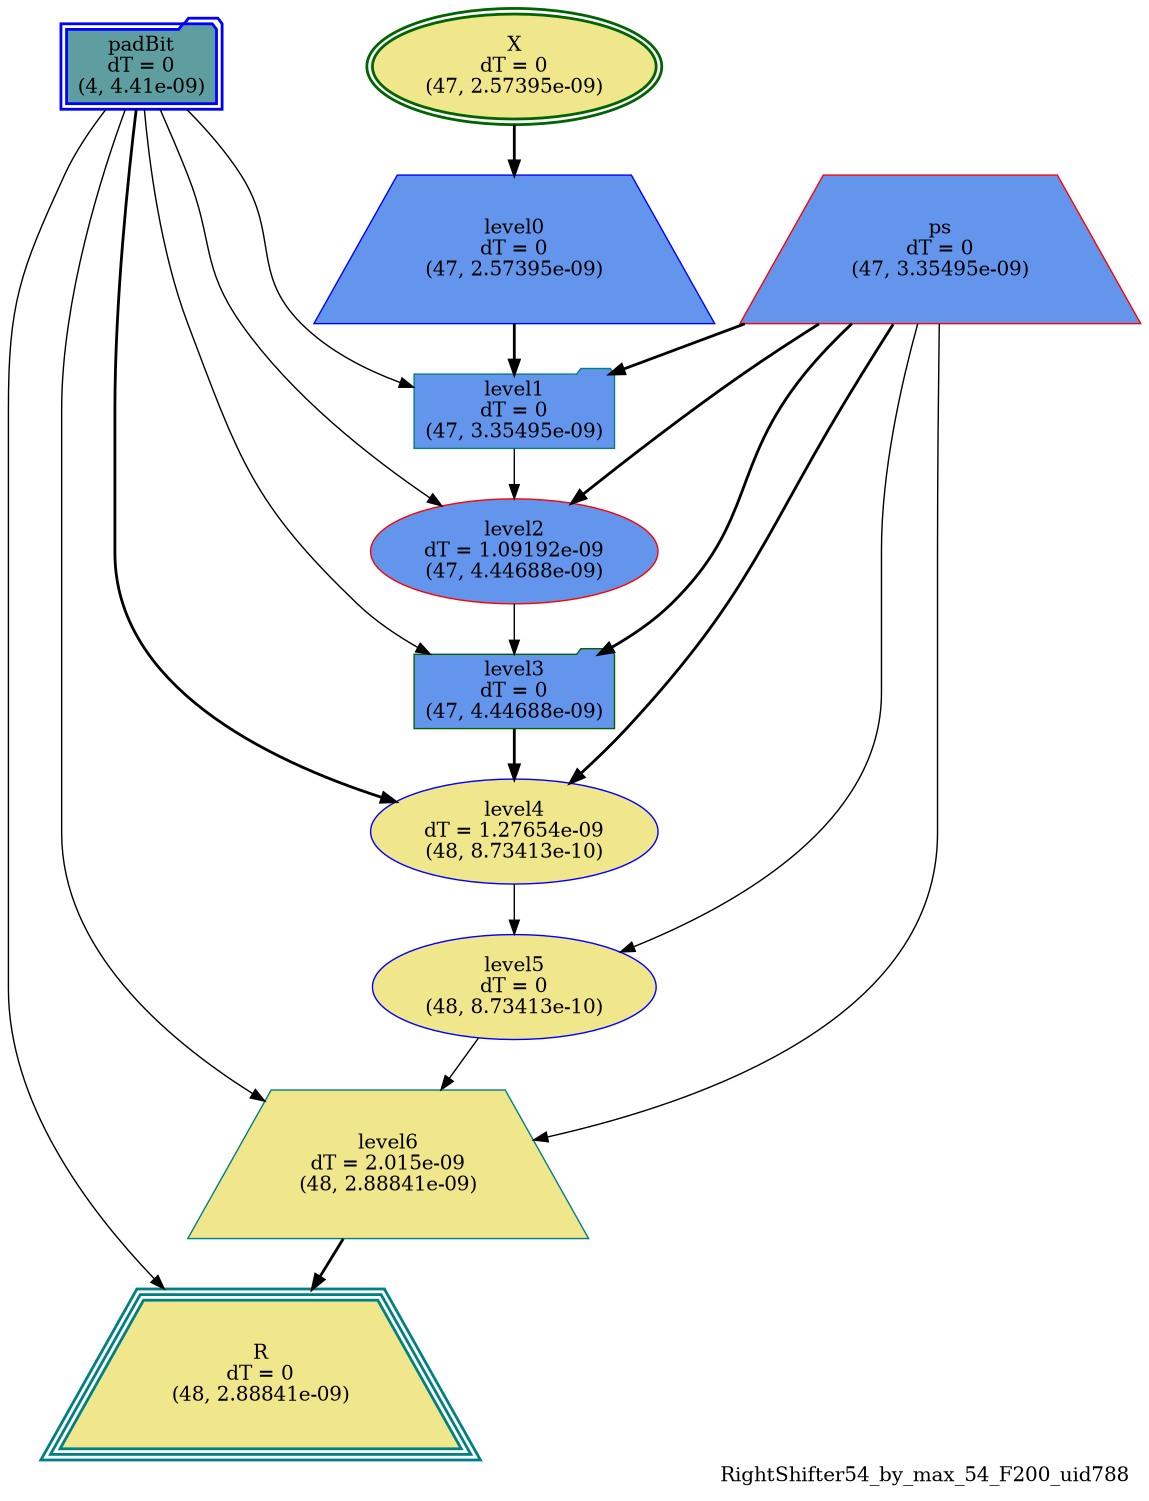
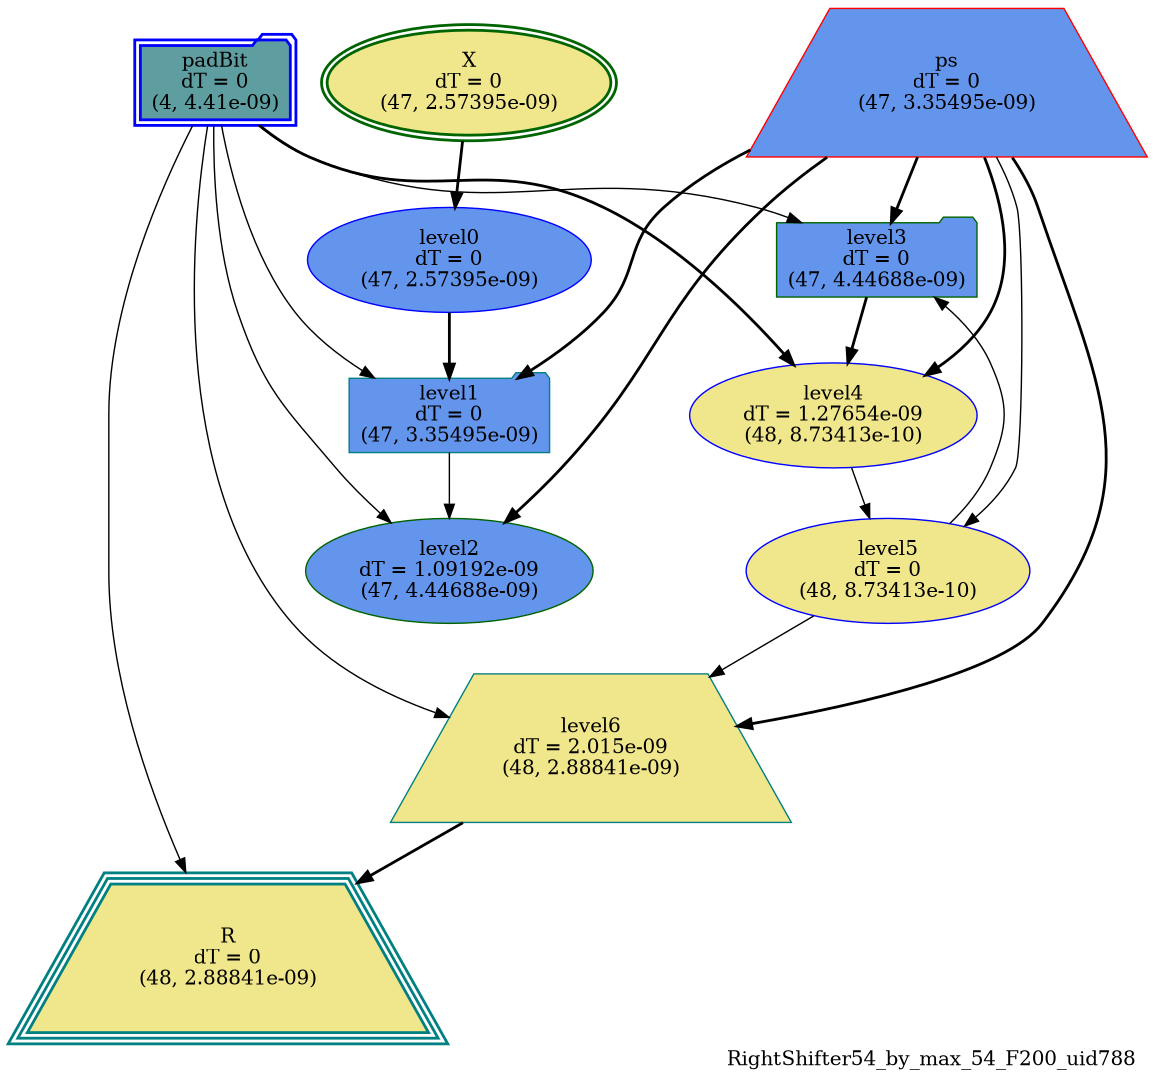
node "level0 dT = 0 (47, 2.57395e-09)": shape trapezium -> ellipse
node "level2 dT = 1.09192e-09 (47, 4.44688e-09)": color red -> darkgreen
edge "level2 dT = 1.09192e-09 (47, 4.44688e-09)" -> "level3 dT = 0 (47, 4.44688e-09)": now "level5 dT = 0 (48, 8.73413e-10)" -> "level3 dT = 0 (47, 4.44688e-09)"
edge "ps dT = 0 (47, 3.35495e-09)" -> "level6 dT = 2.015e-09 (48, 2.88841e-09)": style solid -> bold
